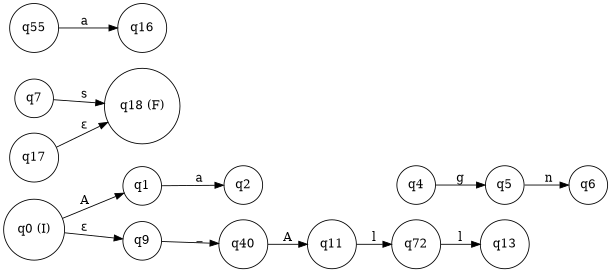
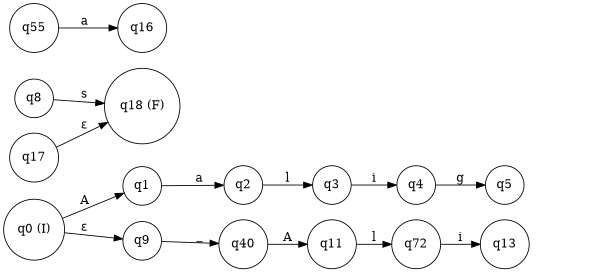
node "q7": label "q7" -> "q8"
node "q3": added
node "q6": removed
edge "q72" -> "q13": label "l" -> "i"
